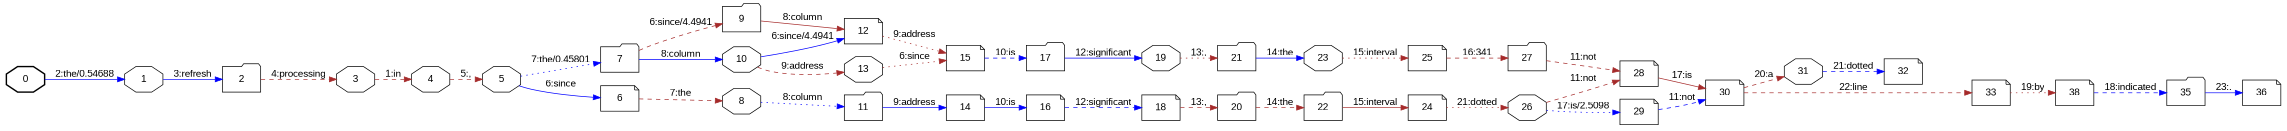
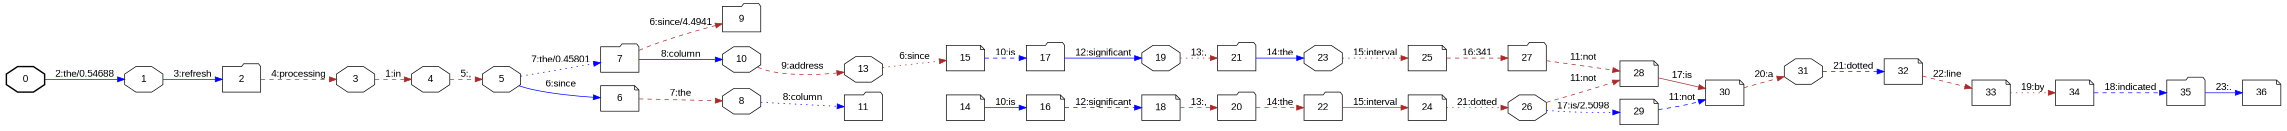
node "12": removed
edge "30" -> "33": now "32" -> "33"
node "38": label "38" -> "34"
edge "11" -> "14": removed, label "9:address"
